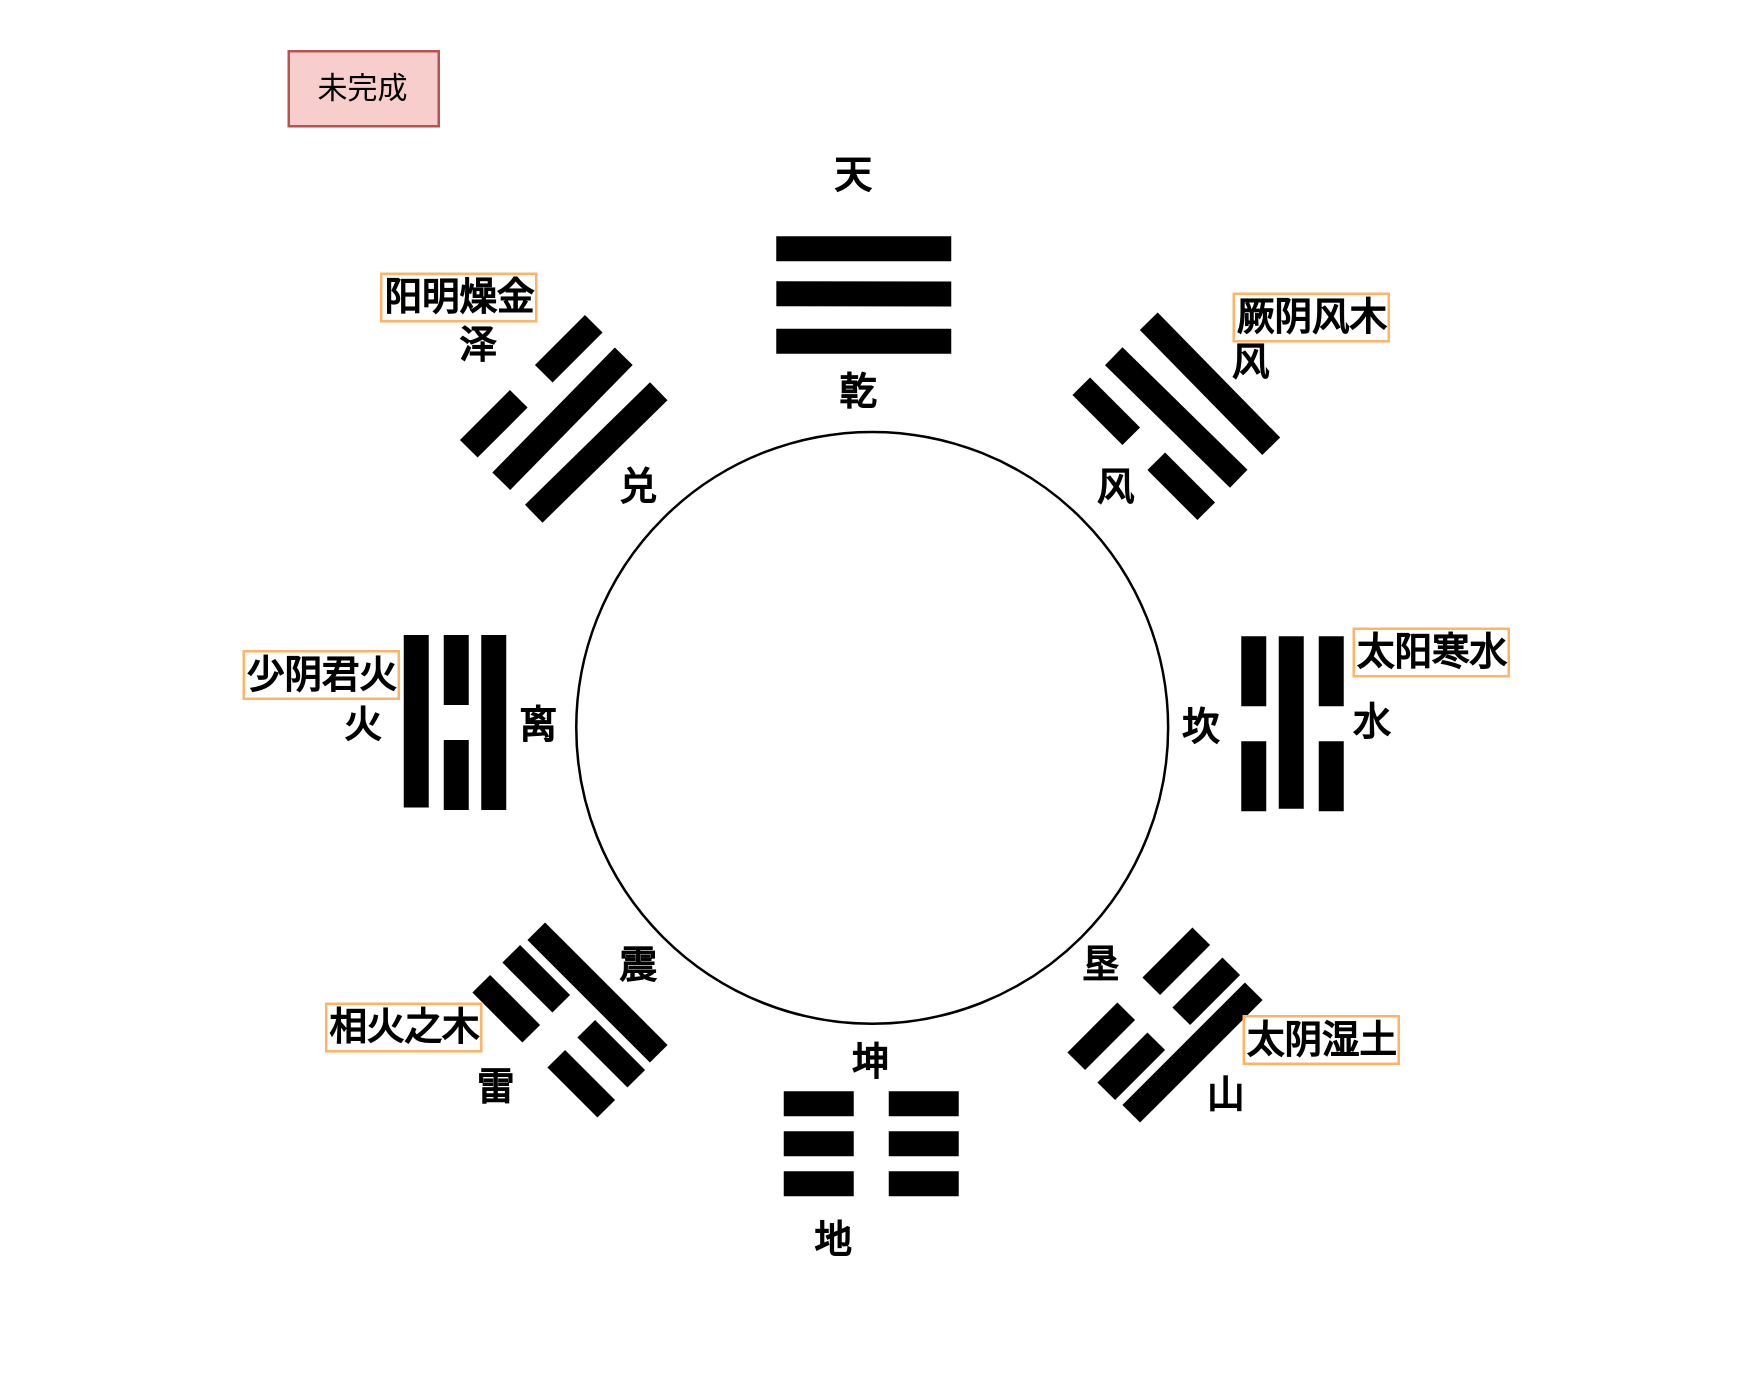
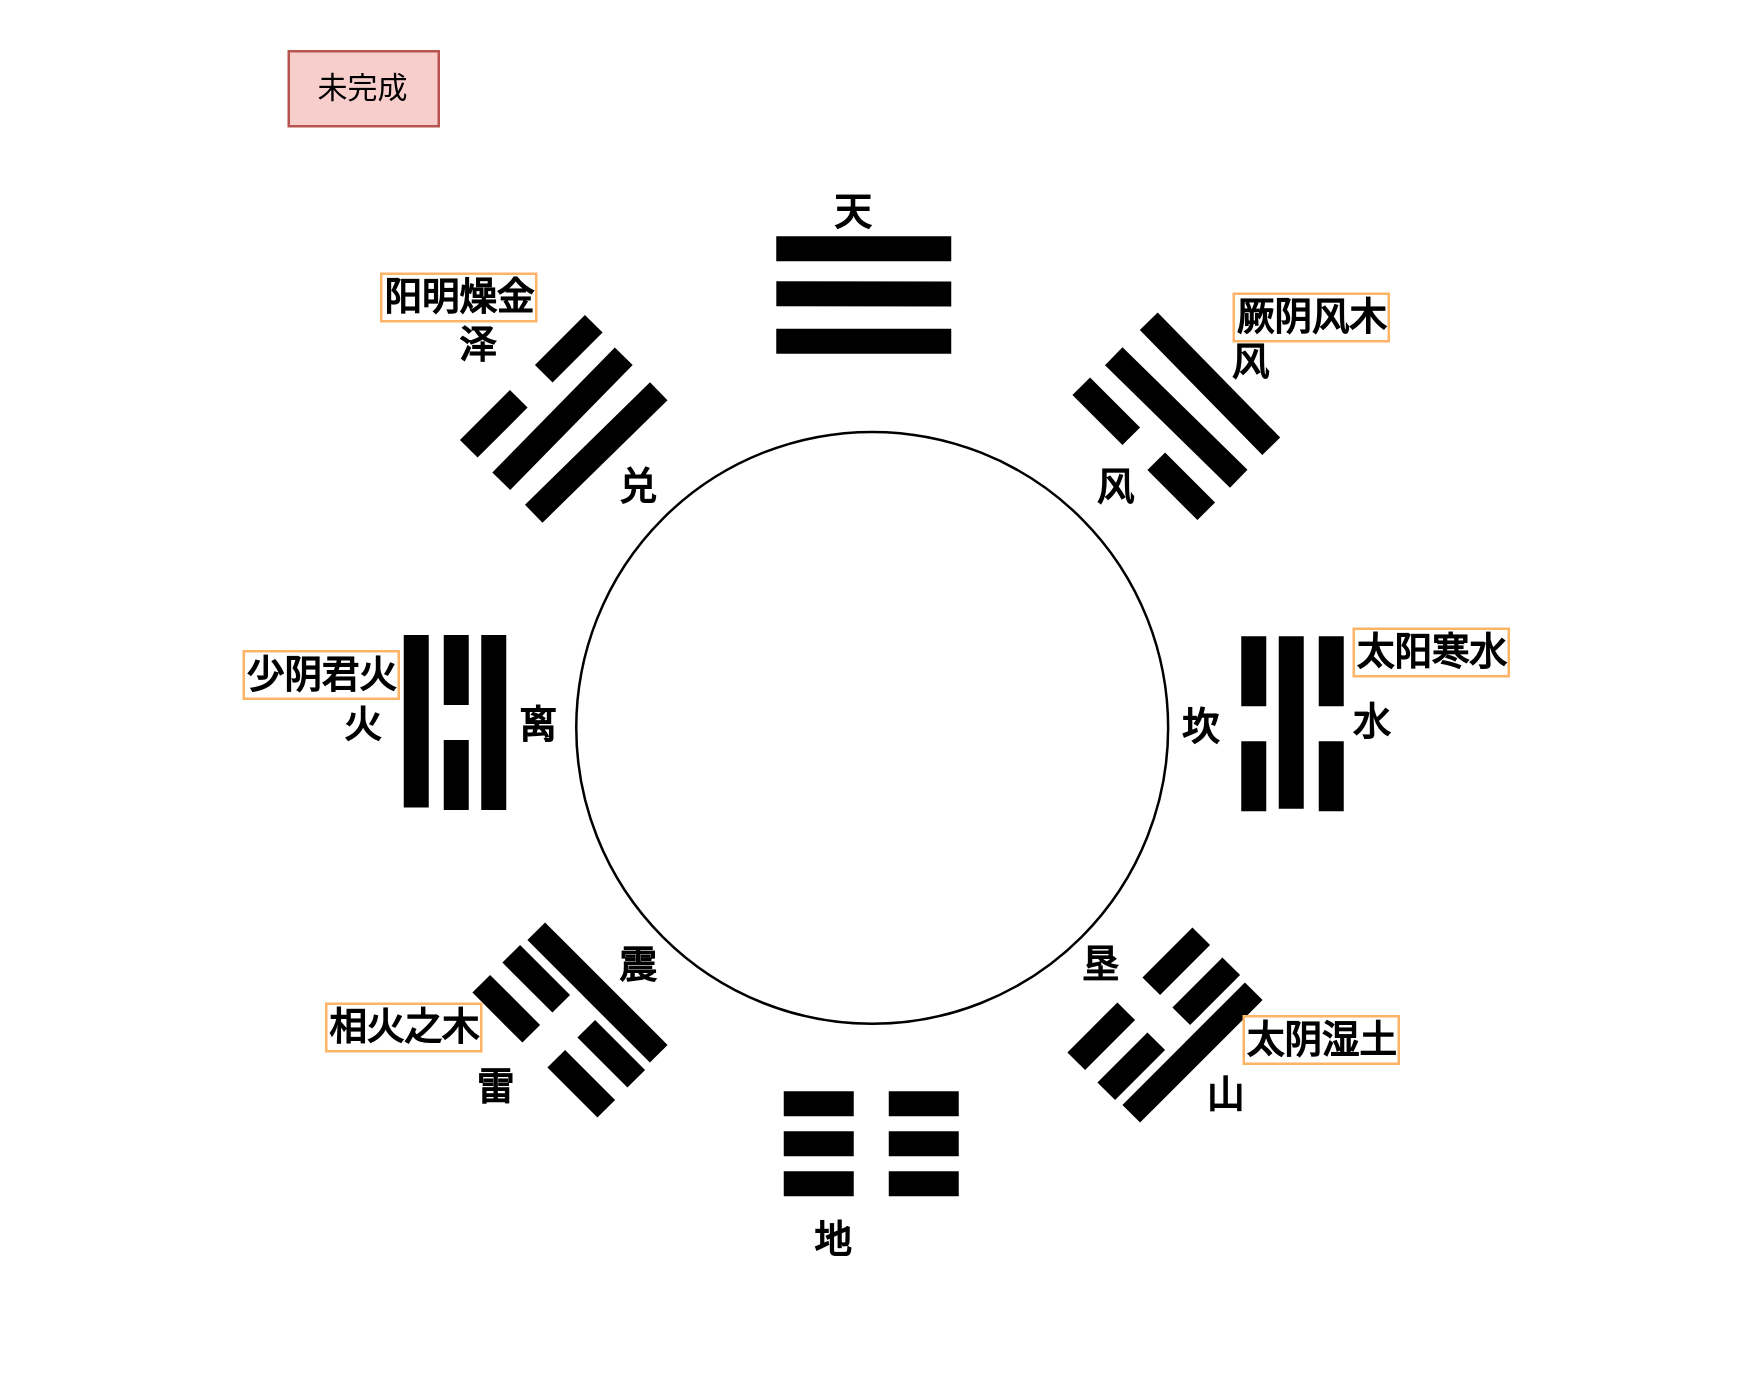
node "天": moved (854, 174) -> (854, 211)
node "亁": removed
node "坤": removed
